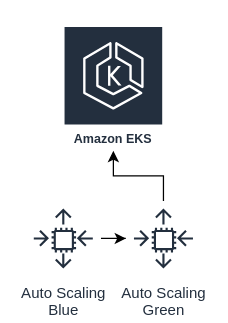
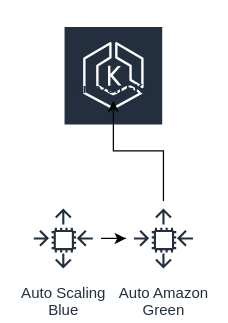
node "Amazon EKS": size 100x125 -> 100x75
node "Auto Scaling Green": label "Auto Scaling Green" -> "Auto Amazon Green"
